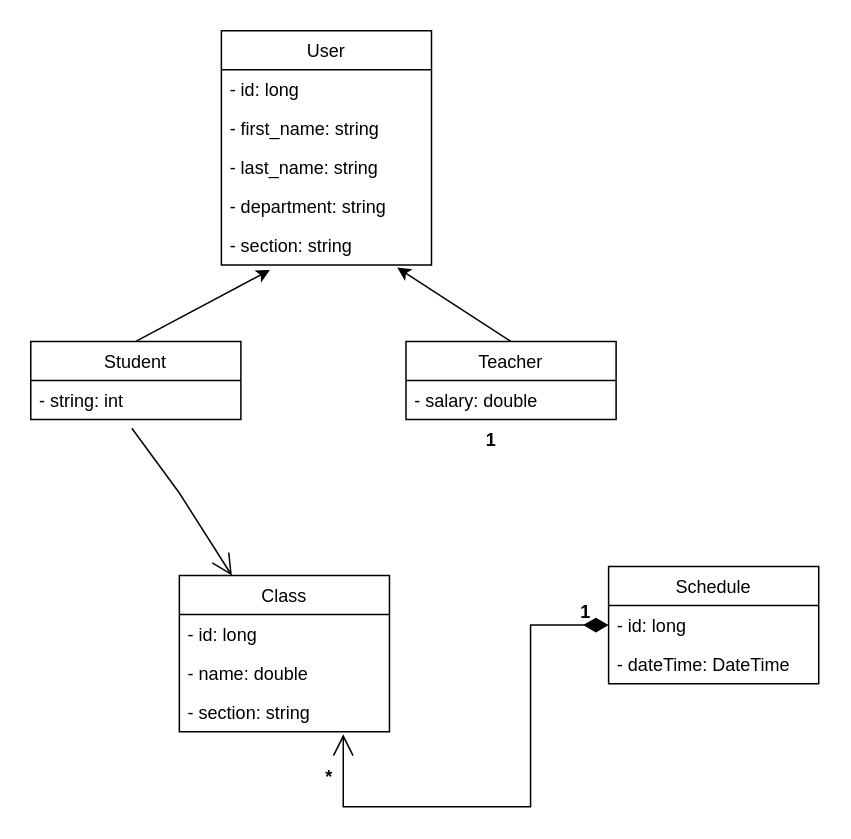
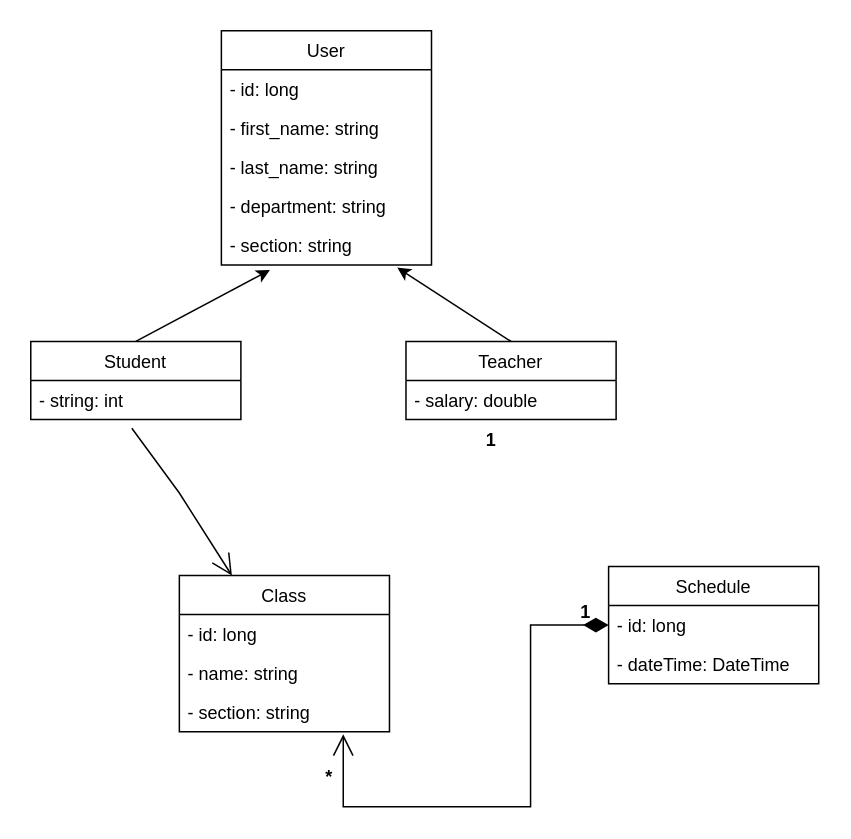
node "- name: double": label "- name: double" -> "- name: string"
